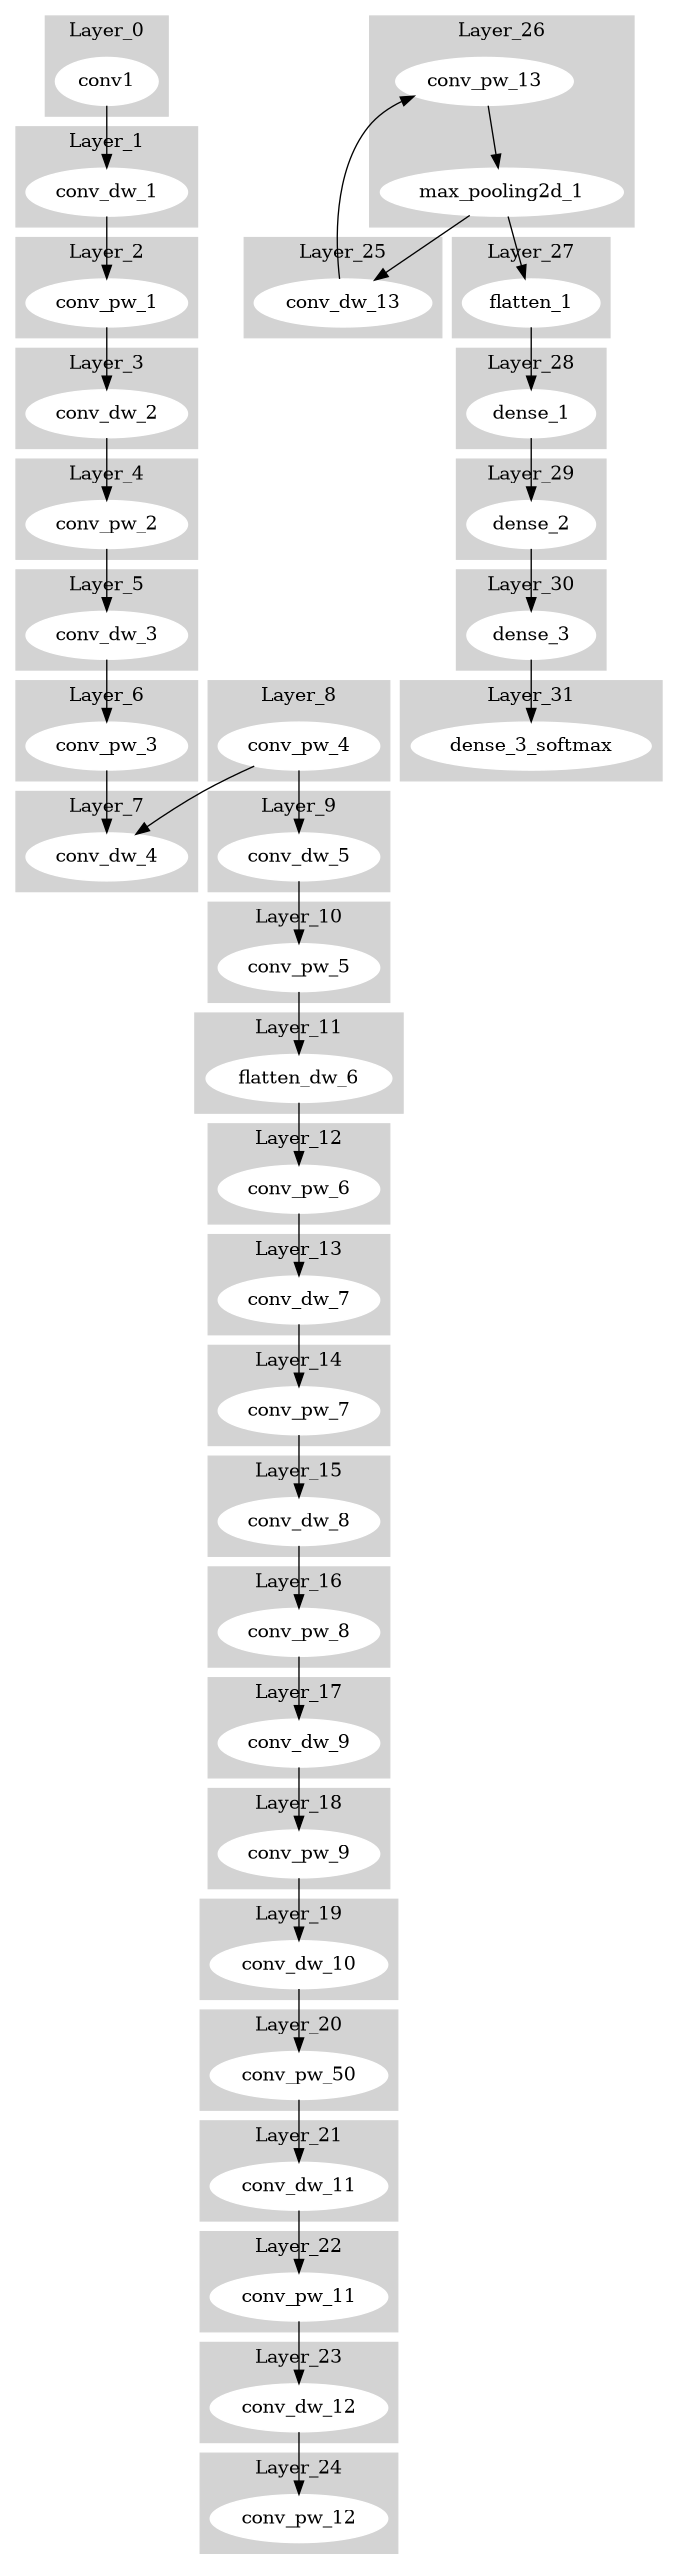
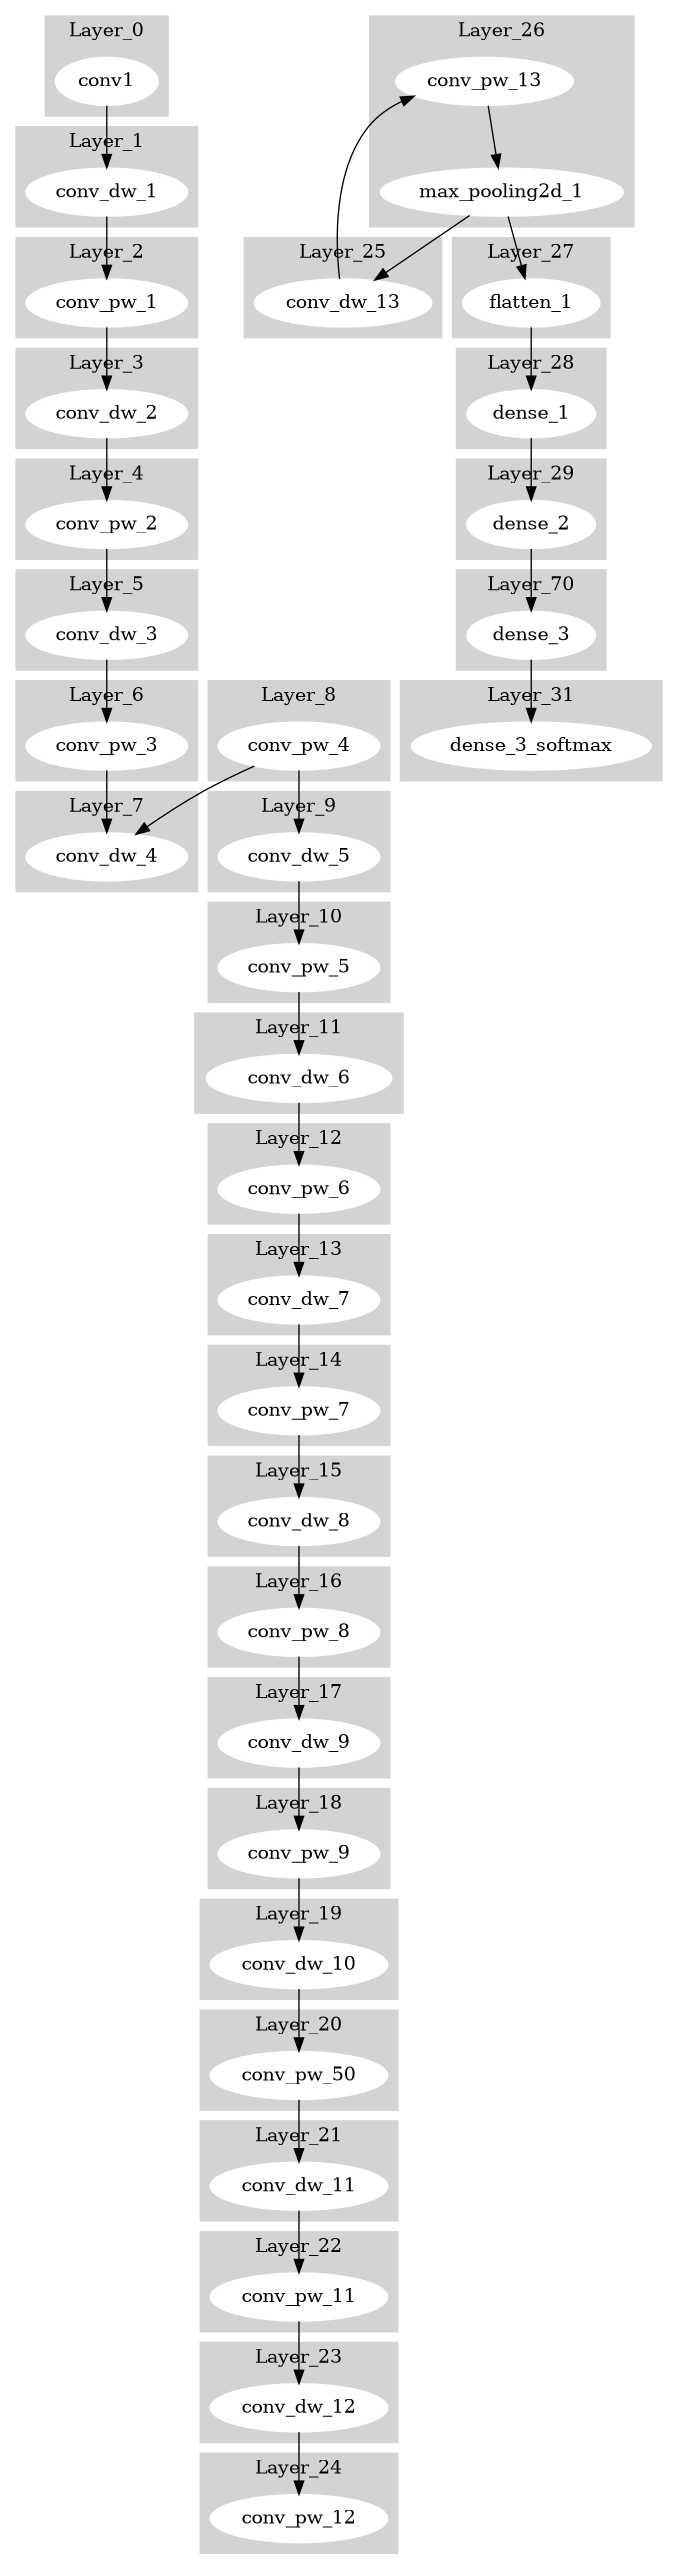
cluster "Layer_30": label "Layer_30" -> "Layer_70"
node "flatten_dw_6": label "flatten_dw_6" -> "conv_dw_6"
